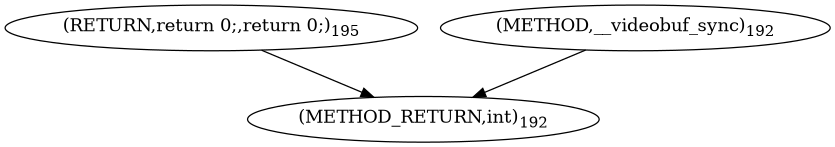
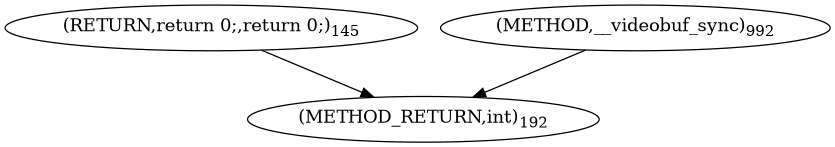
node "(RETURN,return 0;,return 0;)": text "195" -> "145"
node "(METHOD,__videobuf_sync)": text "192" -> "992"
